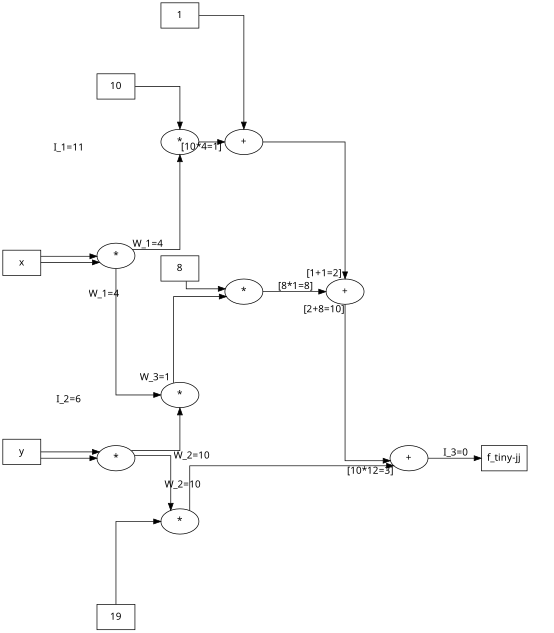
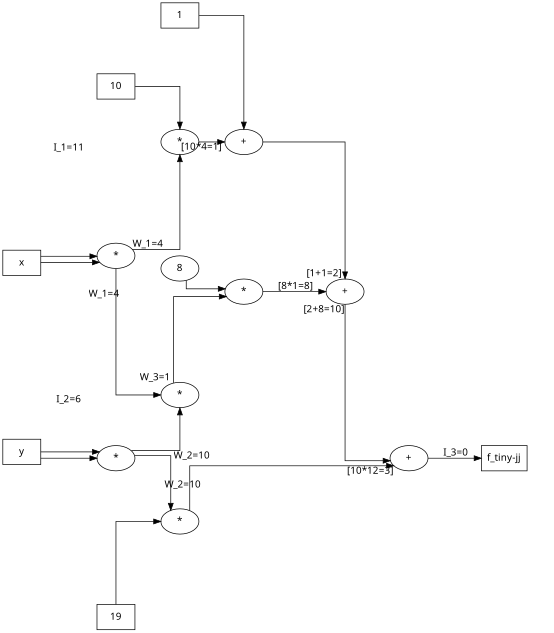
node "8": shape box -> ellipse
